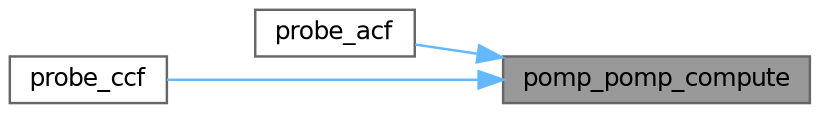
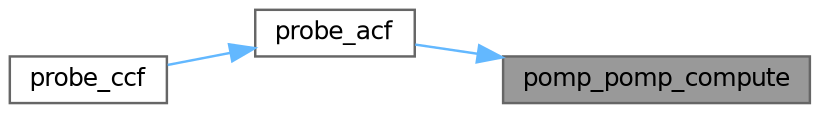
edge "probe_ccf" -> "pomp_pomp_compute": now "probe_ccf" -> "probe_acf"
